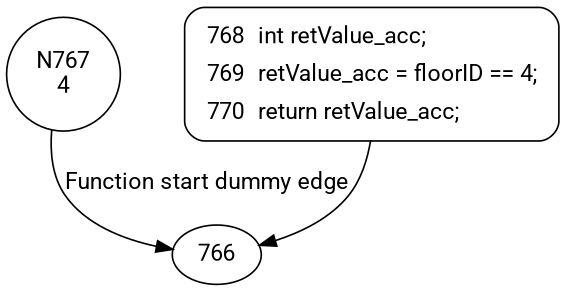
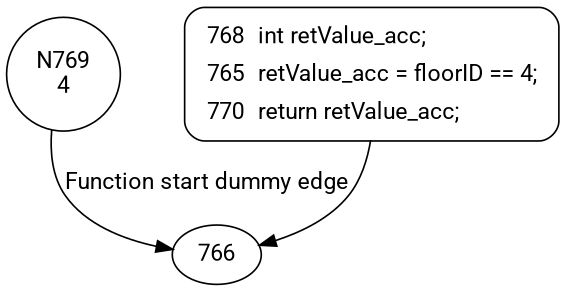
node "N767 4": label "N767 4" -> "N769 4"
node "768": text "769" -> "765"
